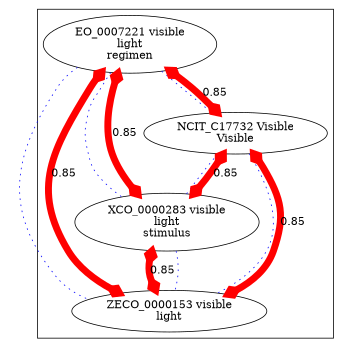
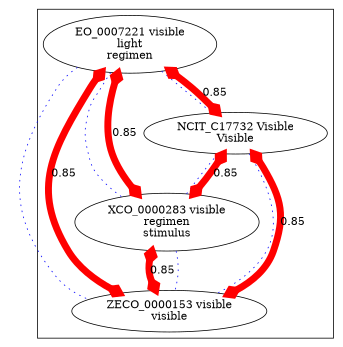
node "XCO_0000283 visible light stimulus": label "XCO_0000283 visible light stimulus" -> "XCO_0000283 visible regimen stimulus"
node "ZECO_0000153 visible light": label "ZECO_0000153 visible light" -> "ZECO_0000153 visible visible"
